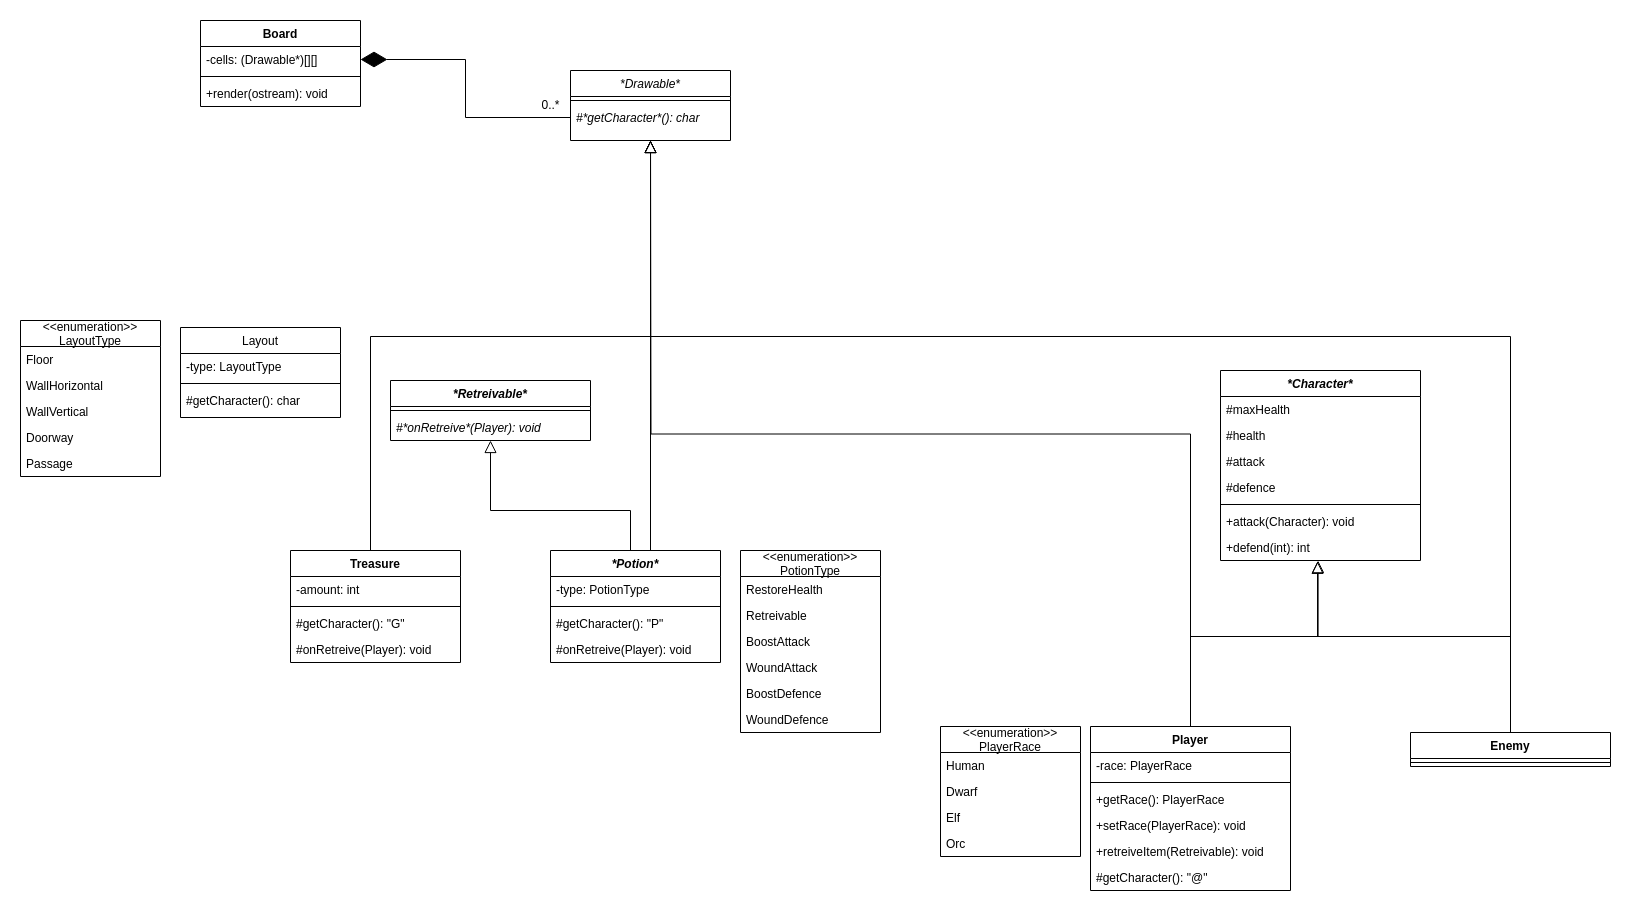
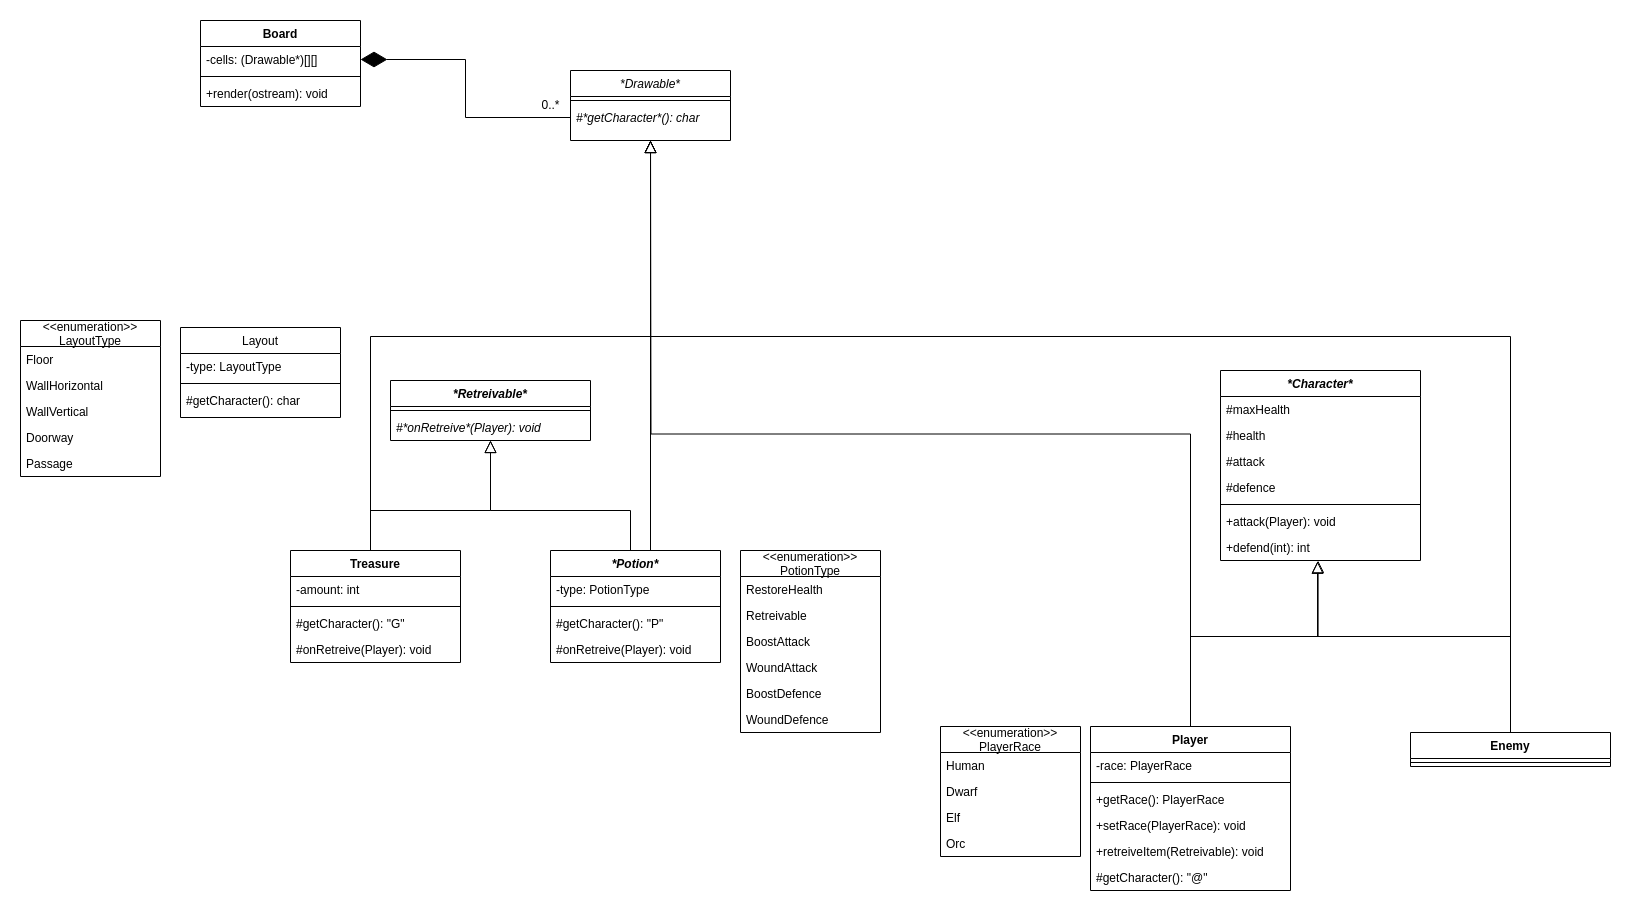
edge "Treasure" -> "#*onRetreive*(Player): void": added
node "+attack(Character): void": label "+attack(Character): void" -> "+attack(Player): void"
